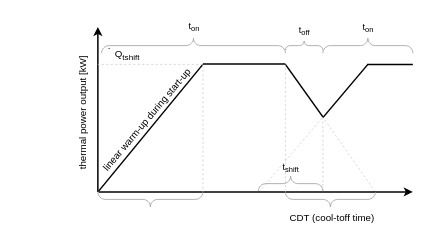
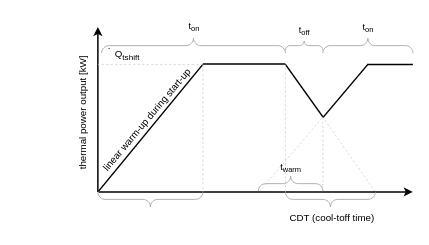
node "tshift": label "tshift" -> "twarm"
